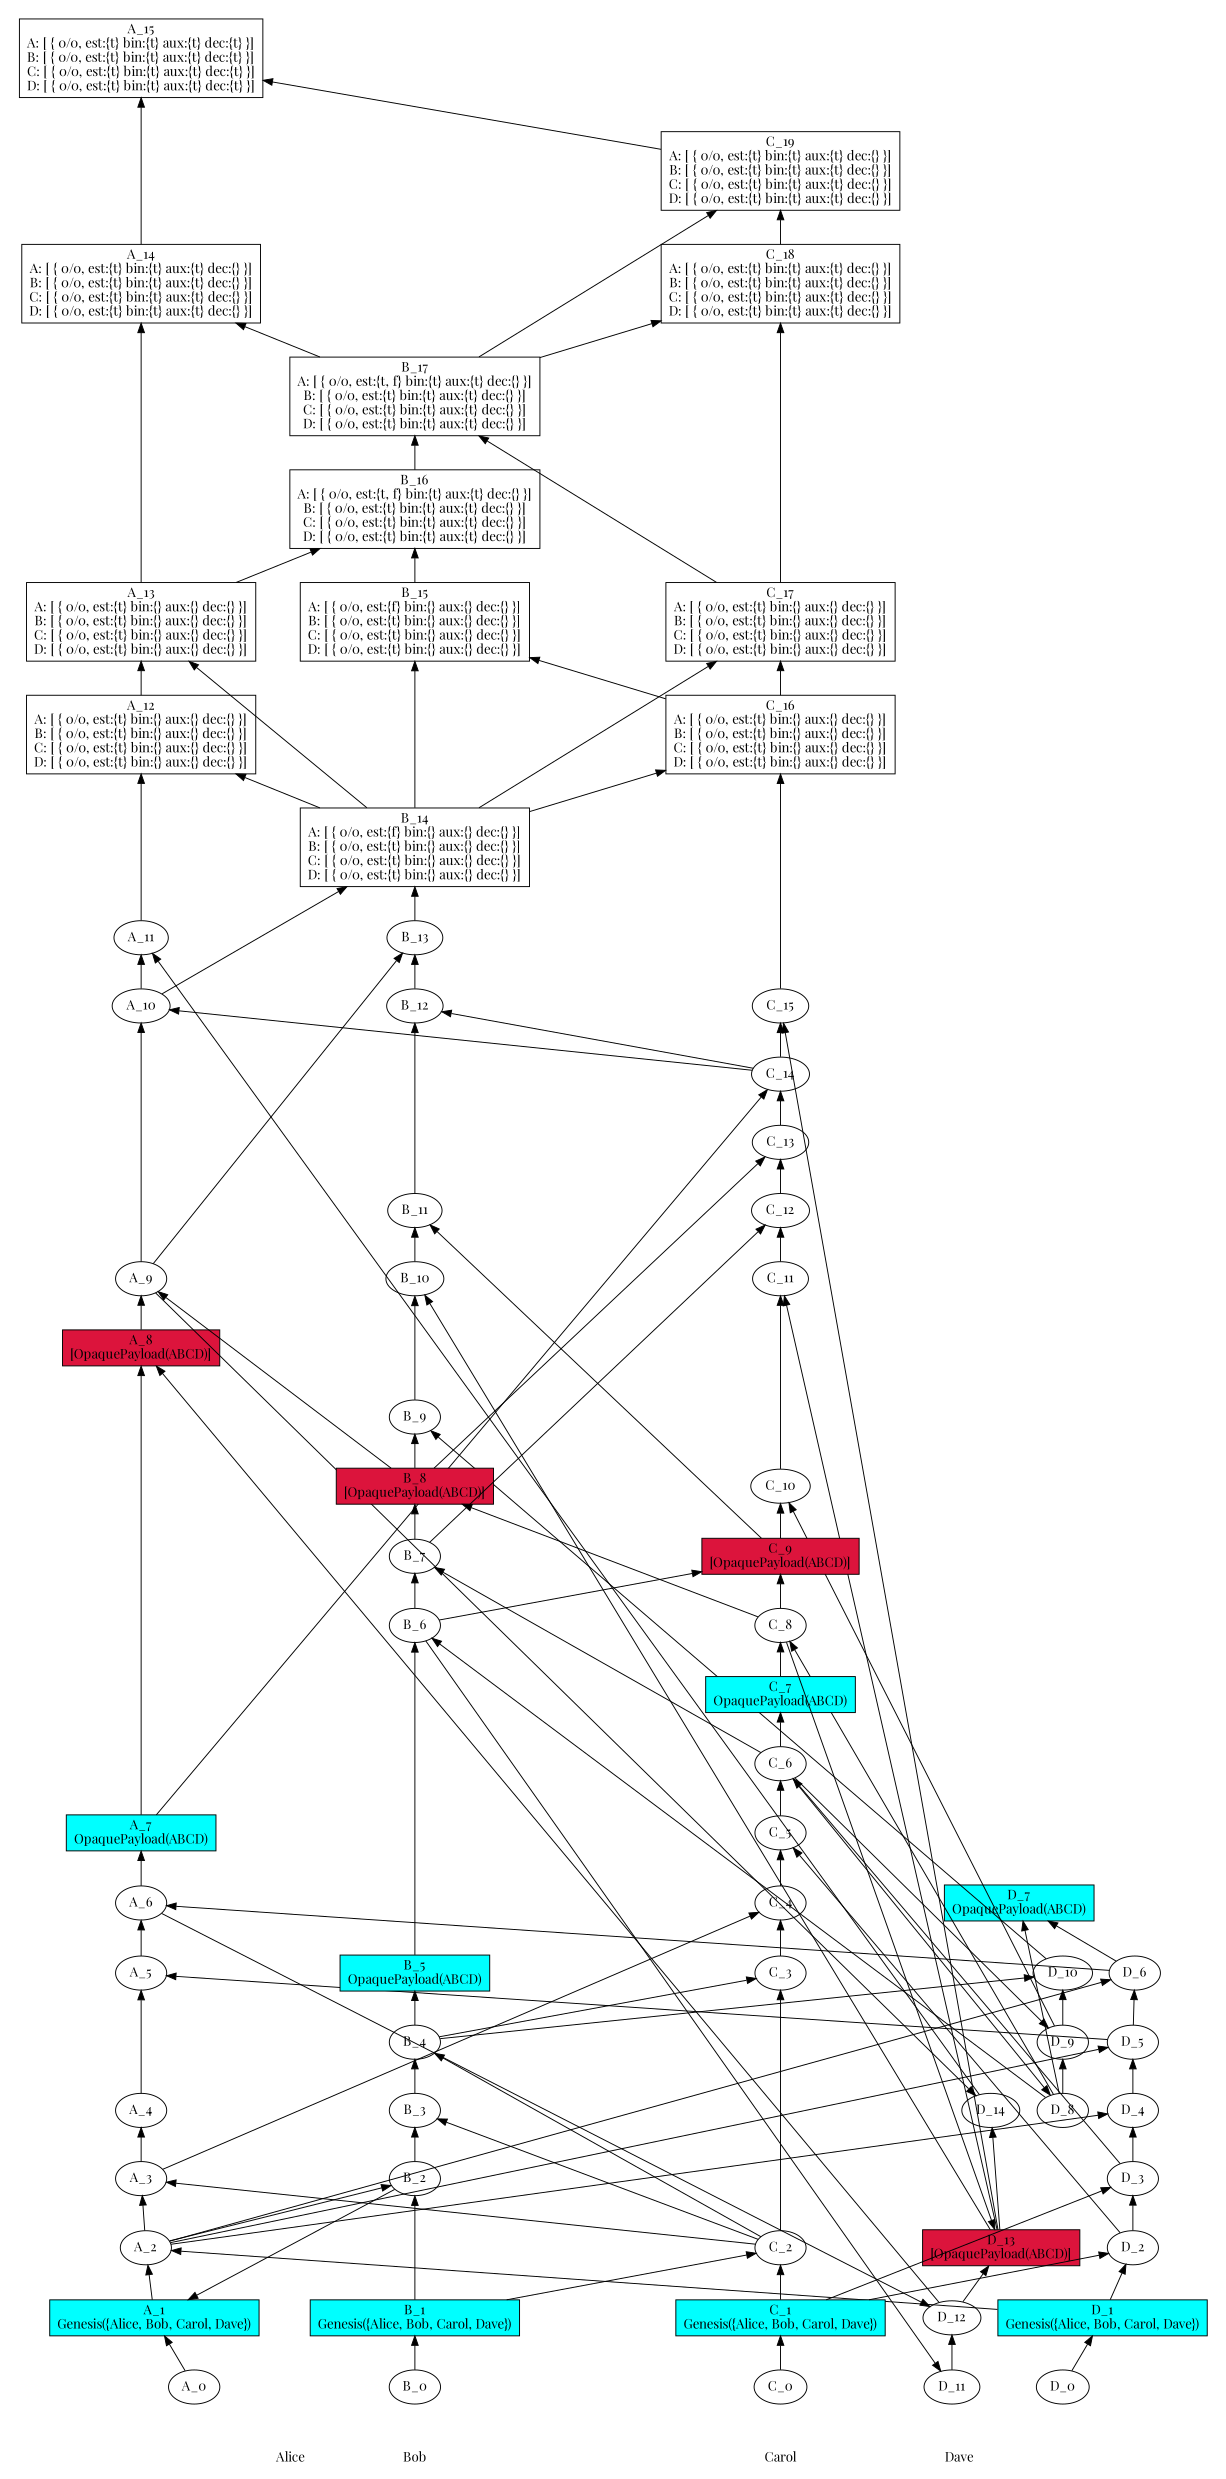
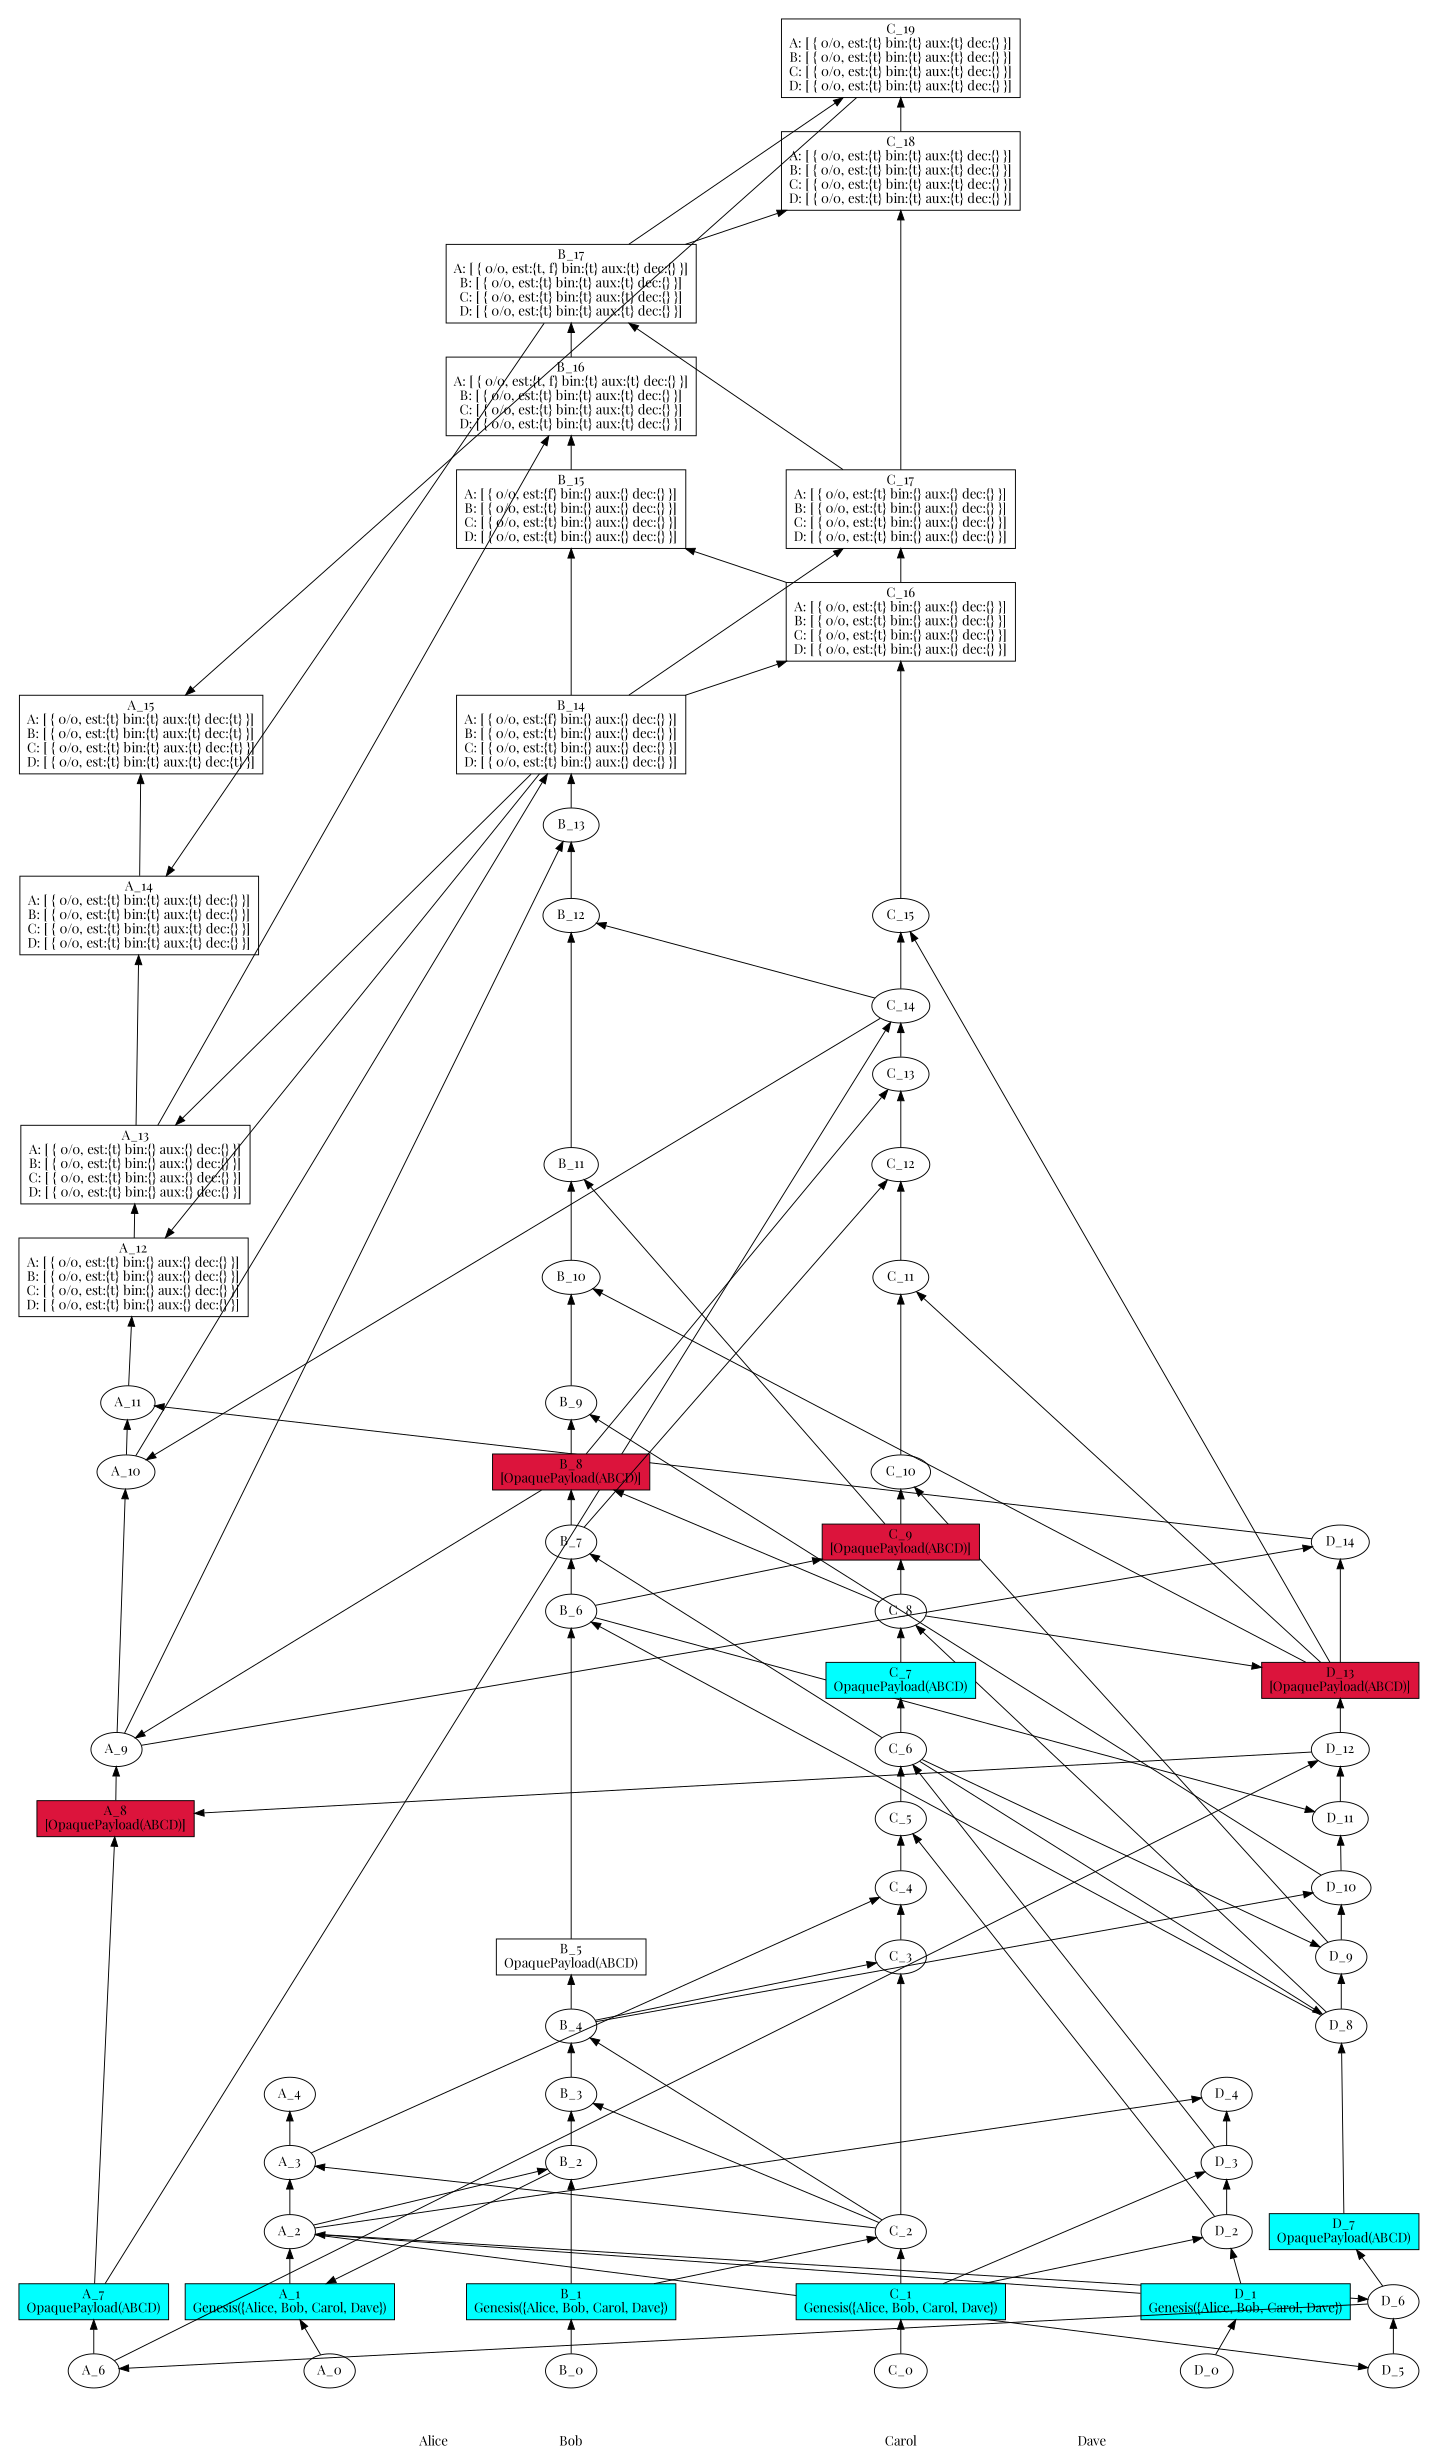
edge "D_10" -> "D_11": added
node "A_5": removed
node "B_5 OpaquePayload(ABCD)": fillcolor cyan -> white
edge "D_8" -> "D_7 OpaquePayload(ABCD)": reversed
edge "D_4" -> "D_5": removed
